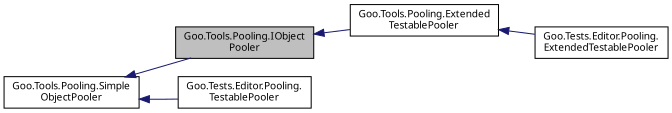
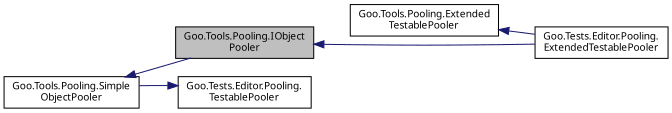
edge "Goo.Tools.Pooling.Extended TestablePooler" -> "Goo.Tools.Pooling.IObject Pooler": now "Goo.Tests.Editor.Pooling. ExtendedTestablePooler" -> "Goo.Tools.Pooling.IObject Pooler"
edge "Goo.Tests.Editor.Pooling. TestablePooler" -> "Goo.Tools.Pooling.Simple ObjectPooler": reversed
